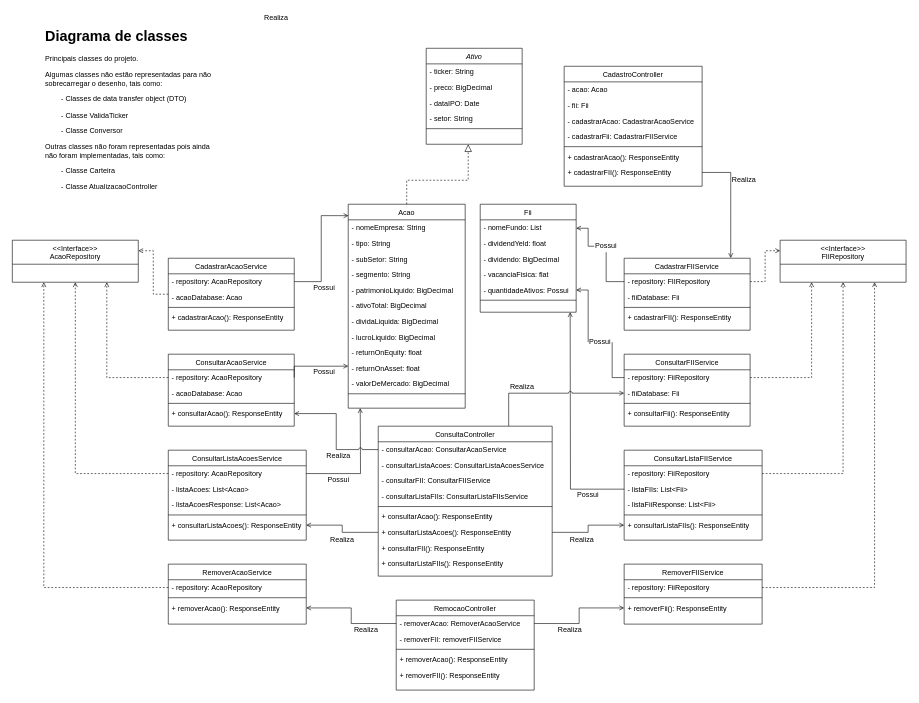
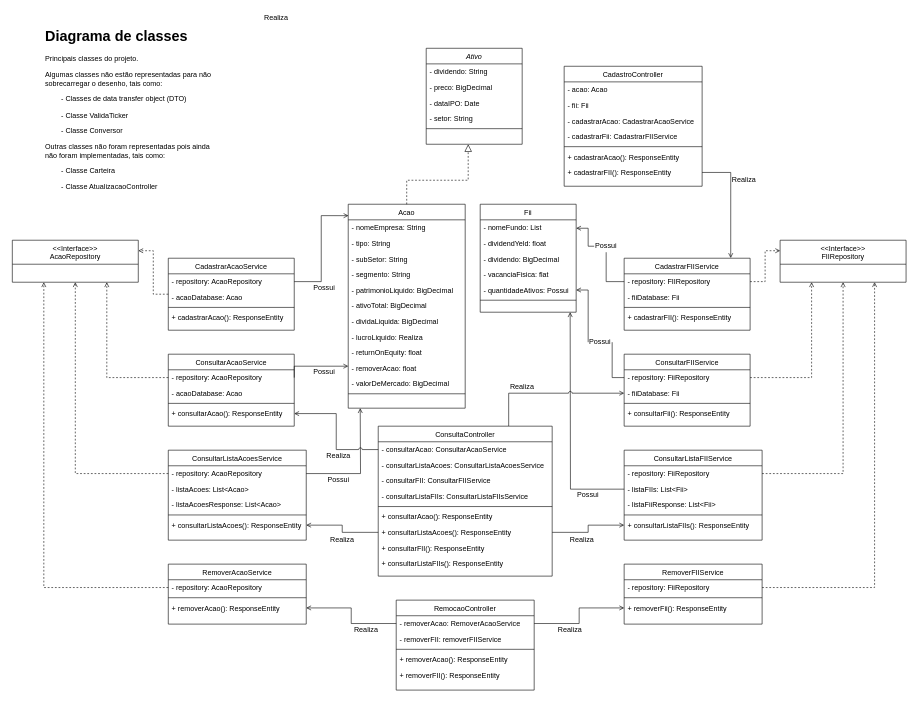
node "- ticker: String": label "- ticker: String" -> "- dividendo: String"
node "- lucroLiquido: BigDecimal": label "- lucroLiquido: BigDecimal" -> "- lucroLiquido: Realiza"
node "- returnOnAsset: float": label "- returnOnAsset: float" -> "- removerAcao: float"
